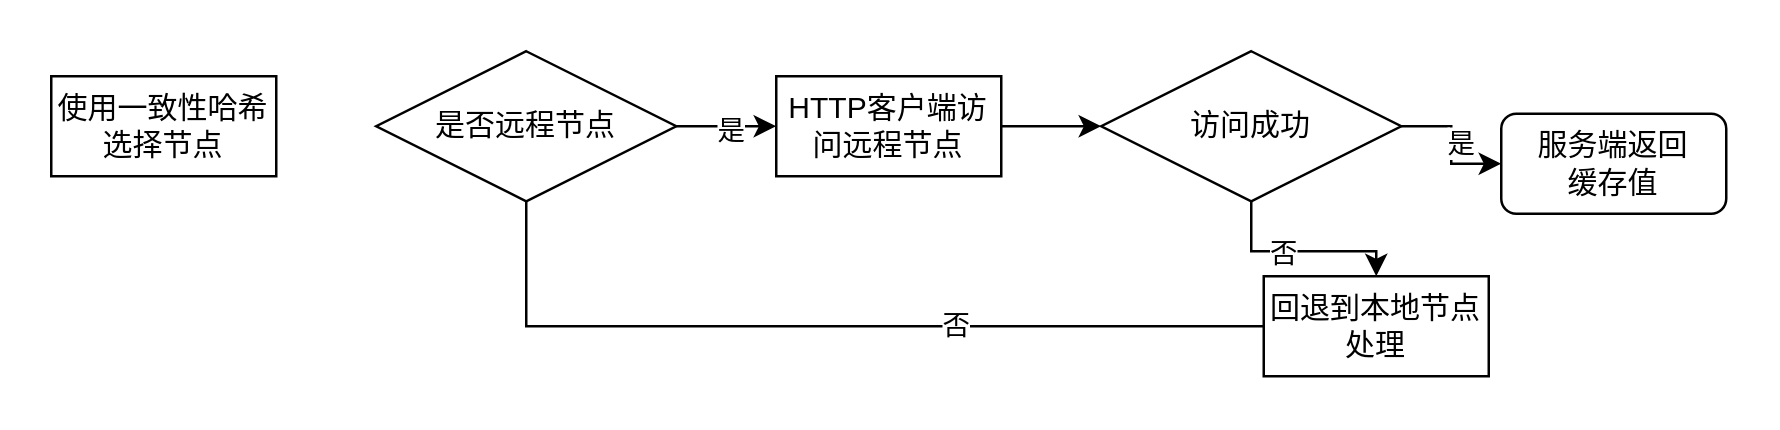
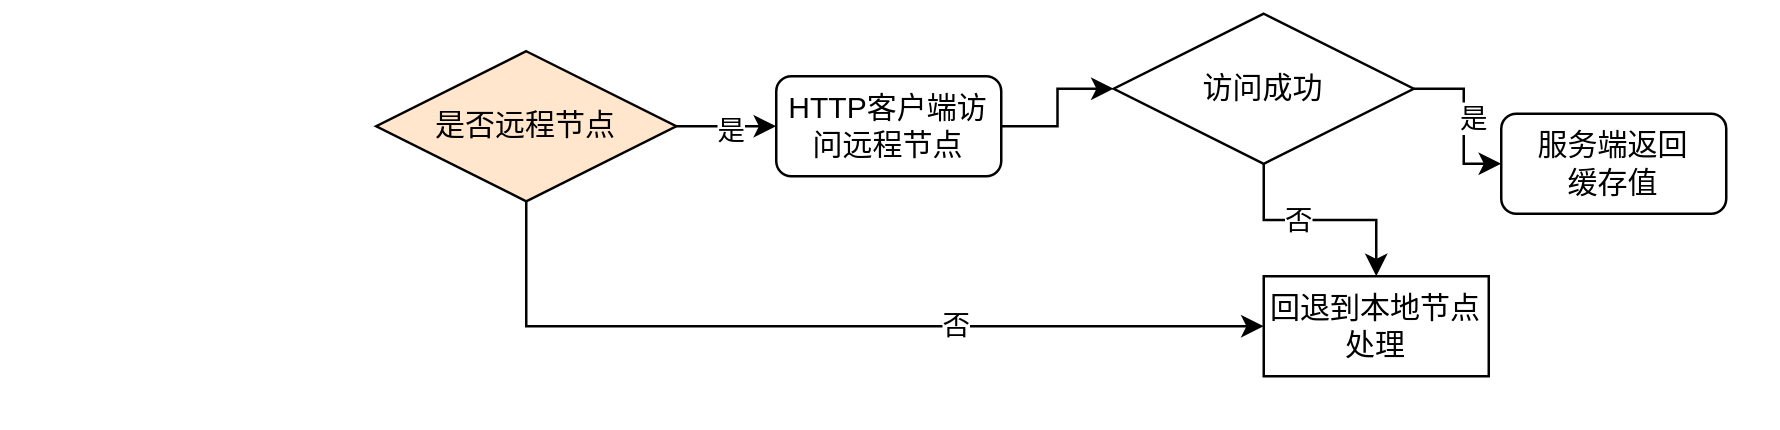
node "使用一致性哈希选择节点": removed
node "是否远程节点": fillcolor #ffffff -> #ffe6cc
node "HTTP客户端访问远程节点": shape rectangle -> rounded rectangle
node "访问成功": moved (1251, 126) -> (1264, 89)
edge "是否远程节点" -- "回退到本地节点处理": arrowhead none -> classic
